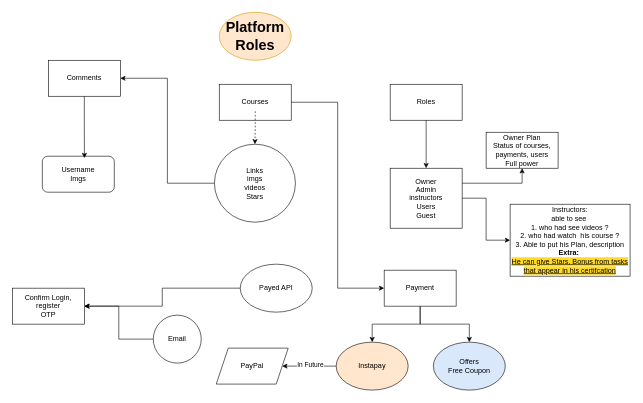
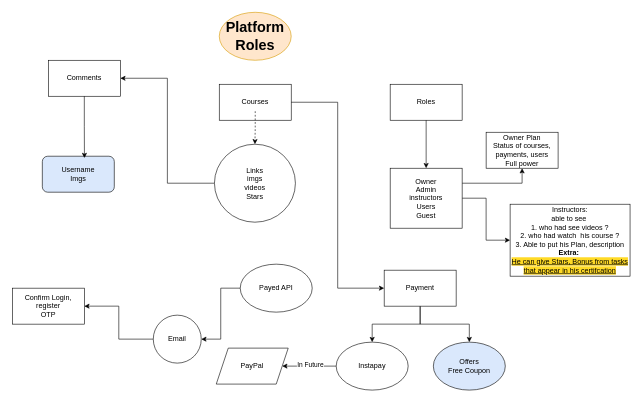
node "Username Imgs": fillcolor #ffffff -> #dae8fc
edge "Payed API" -> "Confirm Login, register OTP": now "Payed API" -> "Email"
node "Instapay": fillcolor #ffe6cc -> #ffffff
